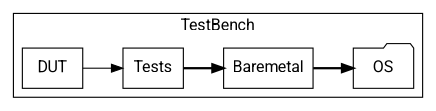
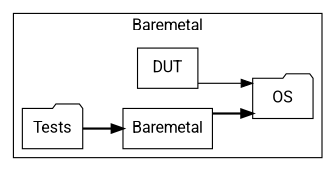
cluster "TestBench": label "TestBench" -> "Baremetal"
edge "DUT" -> "Tests": now "DUT" -> "OS"
node "Tests": shape box -> folder
